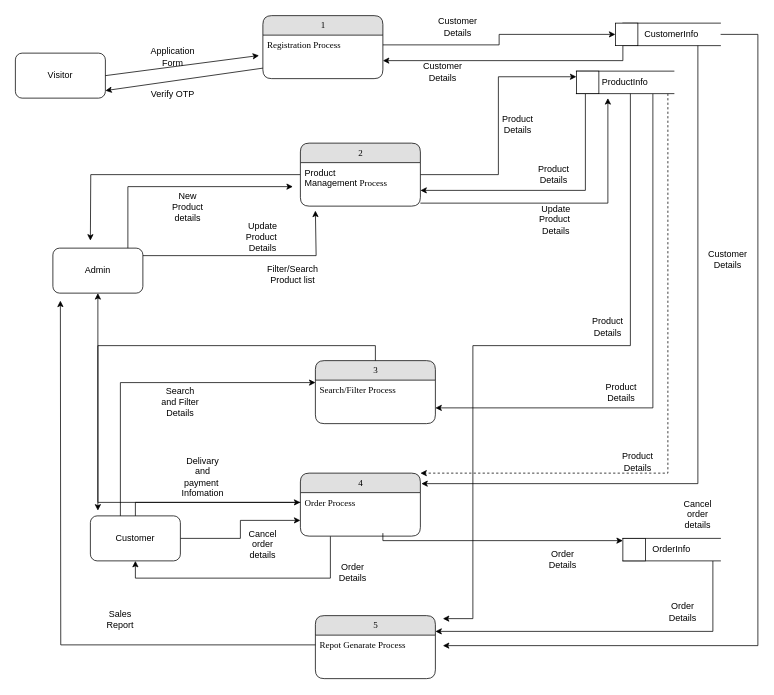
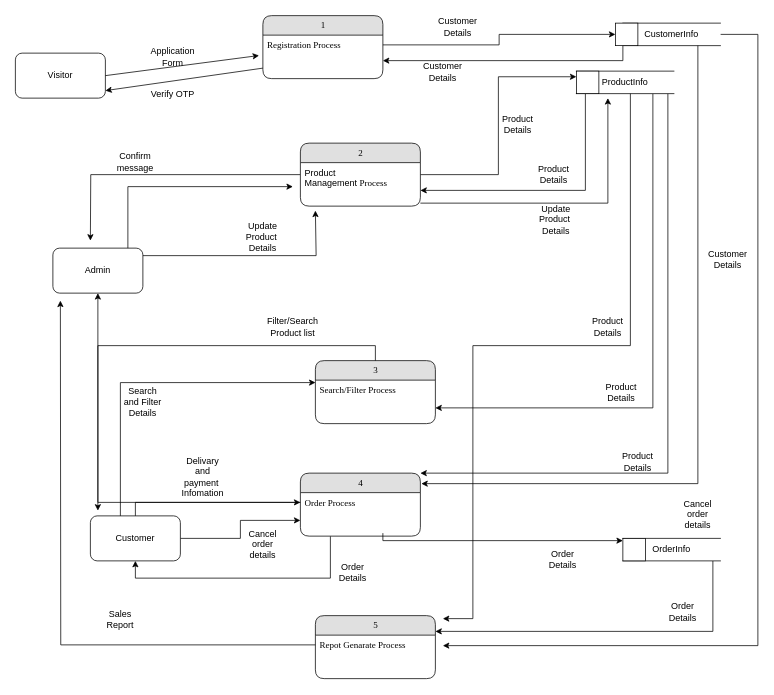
node "Confirm message": added
node "New Product details": removed
node "Filter/Search Product list": moved (293, 274) -> (293, 327)
node "Search and Filter Details": moved (180, 402) -> (143, 402)
edge "ProductInfo" -> "4": style dashed -> solid
